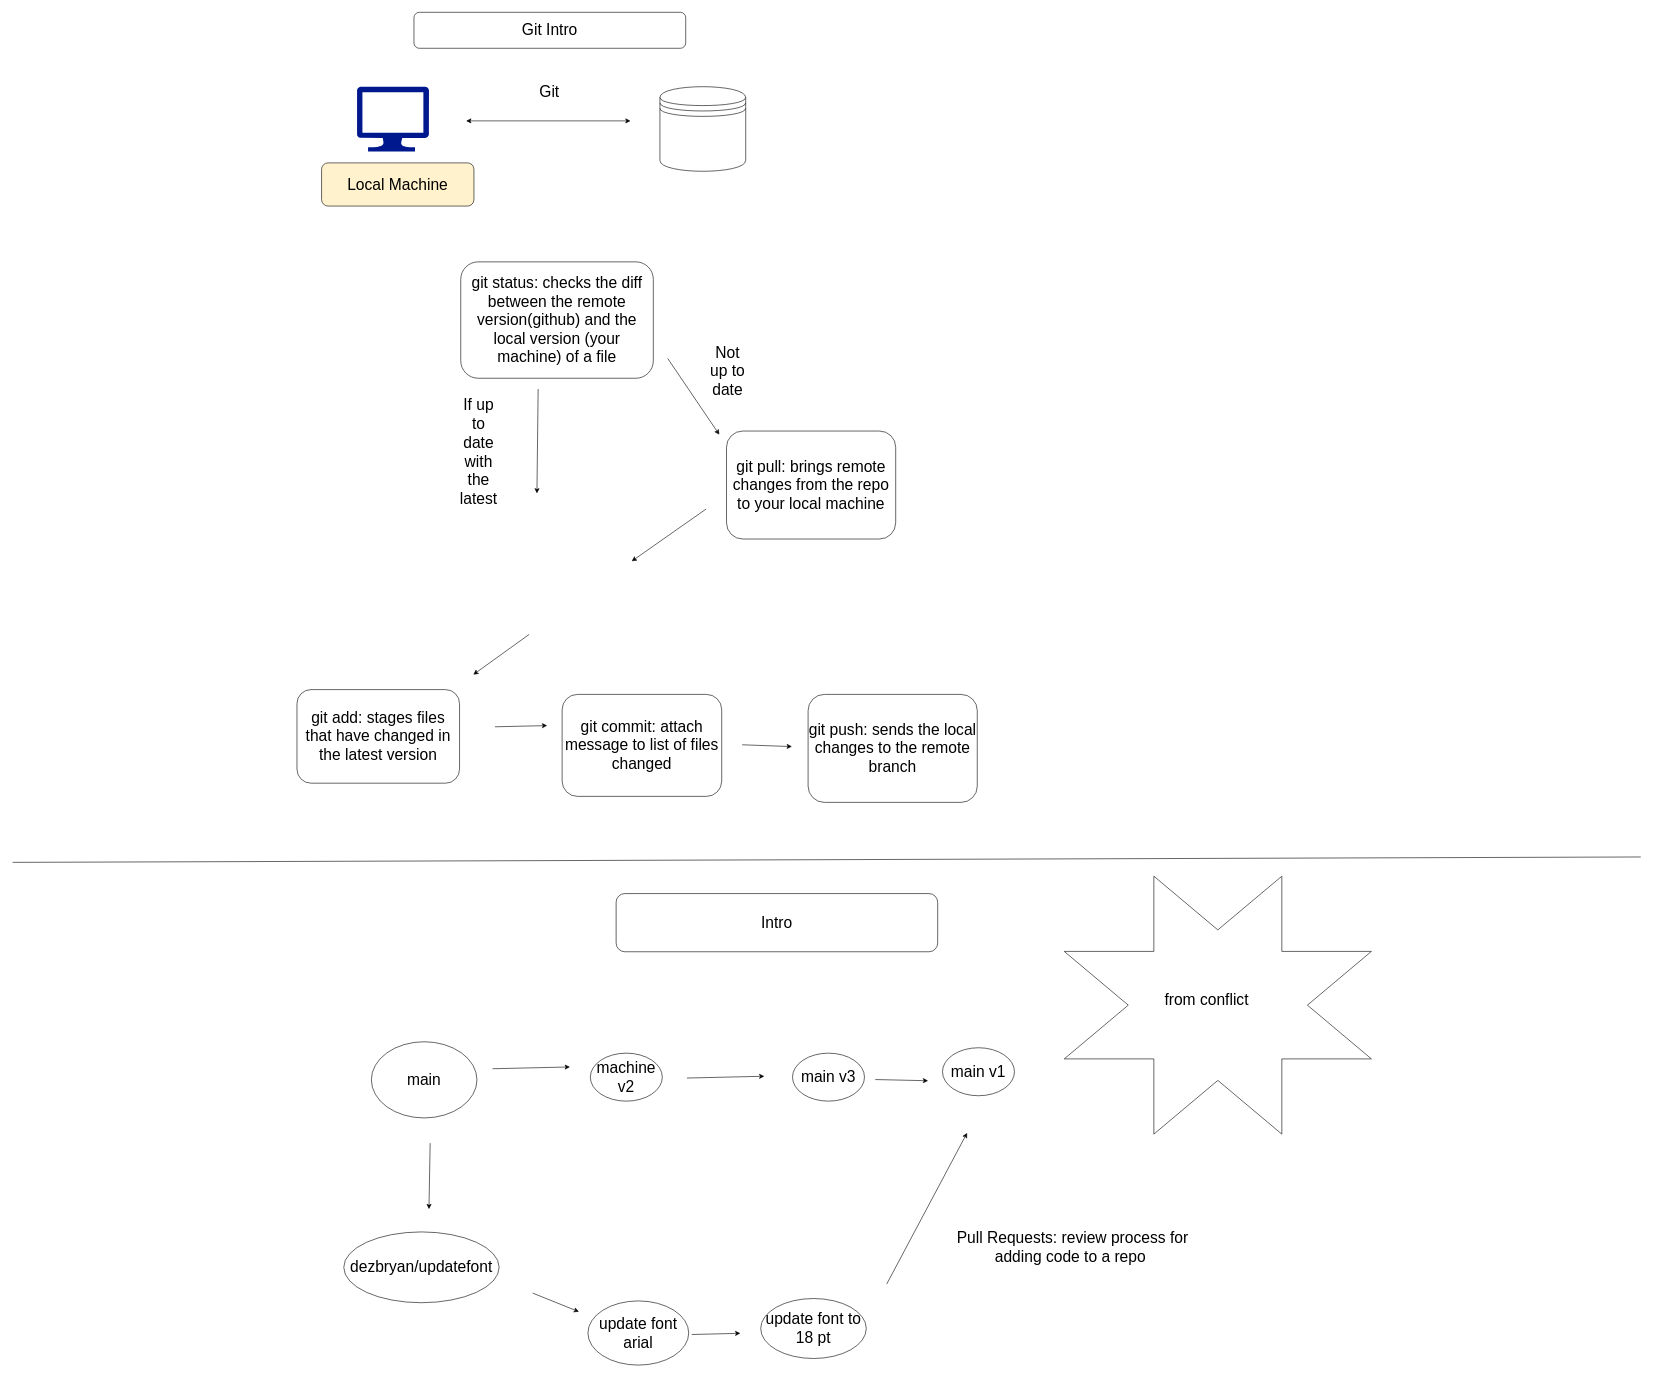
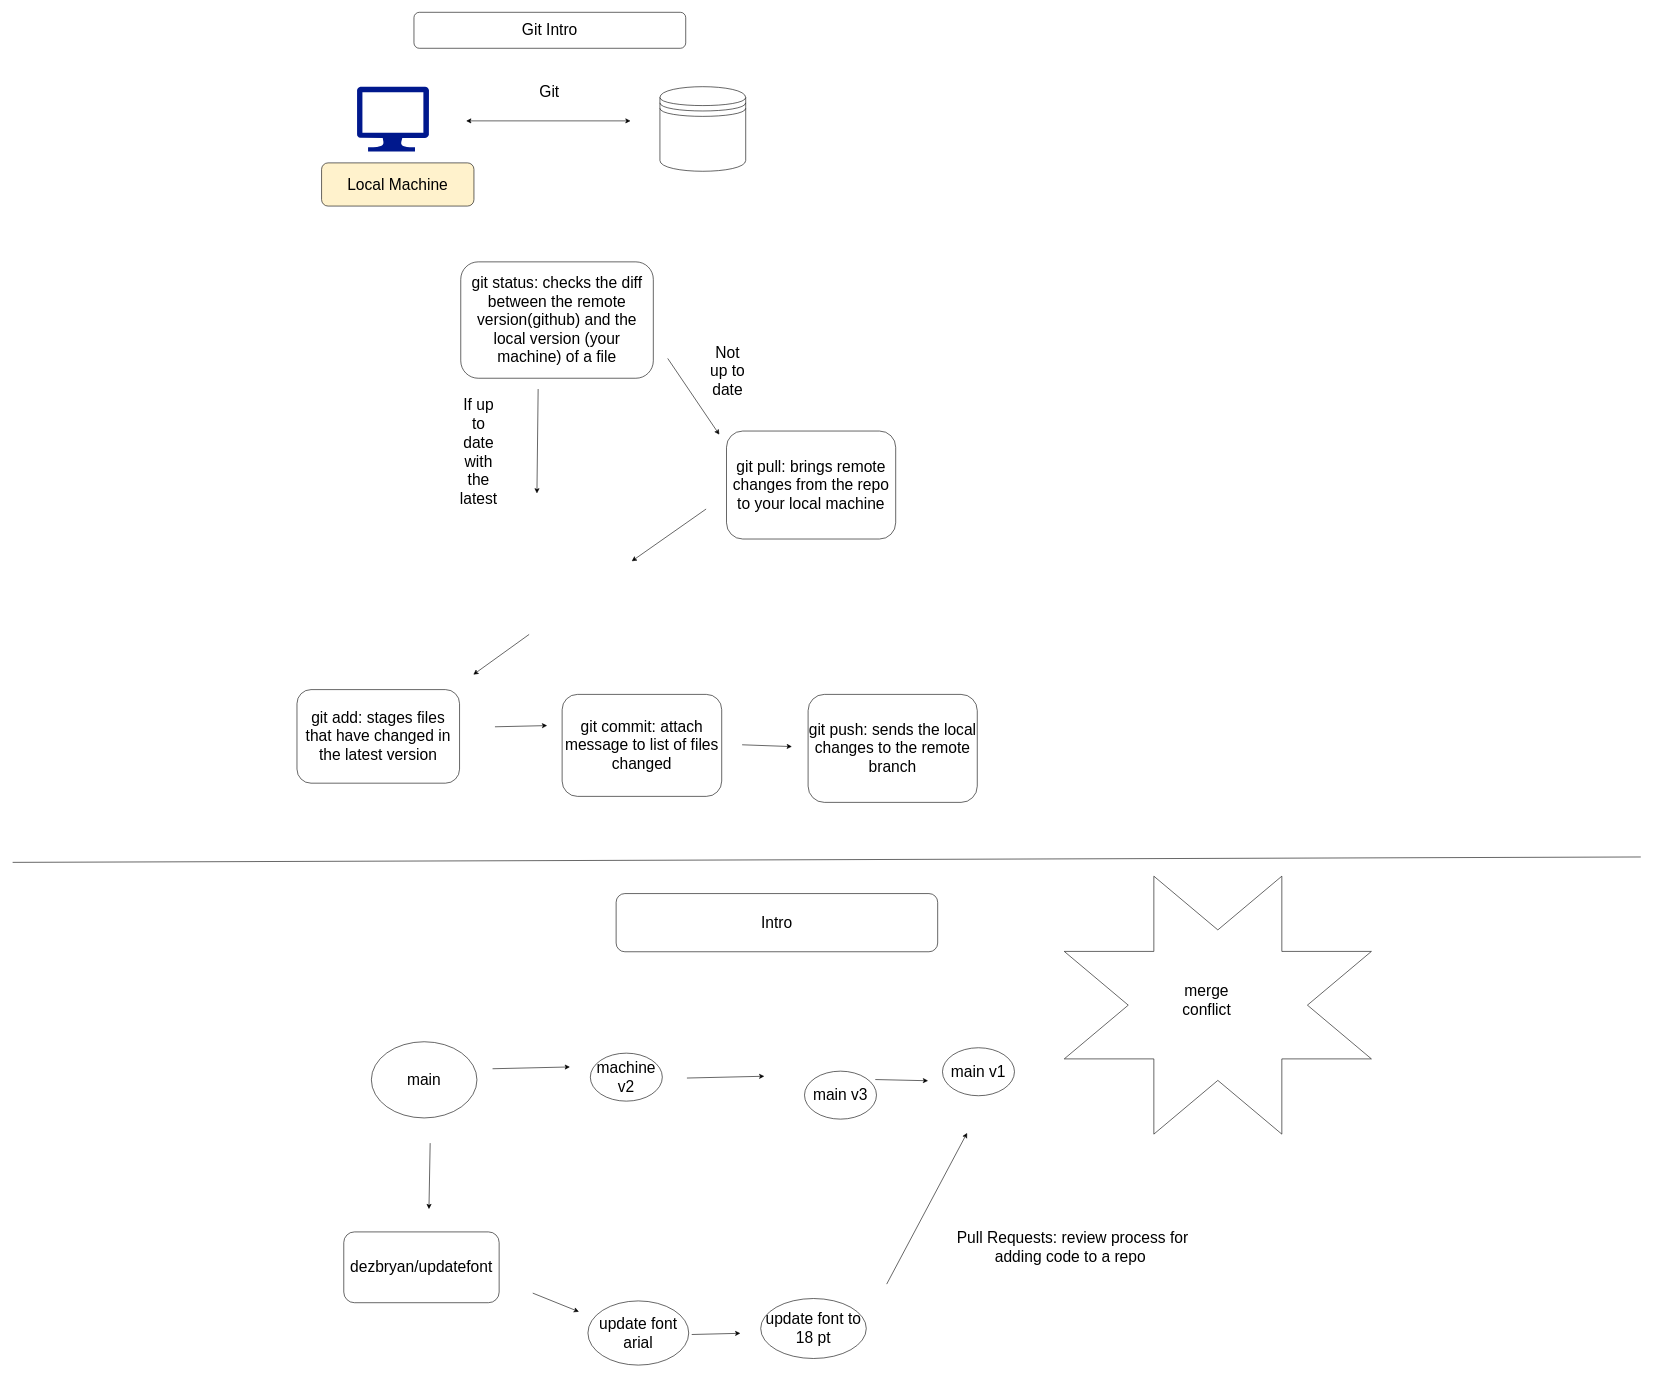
node "from conflict": label "from conflict" -> "merge conflict"
node "main v3": moved (828, 1077) -> (840, 1095)
node "dezbryan/updatefont": shape ellipse -> rounded rectangle
